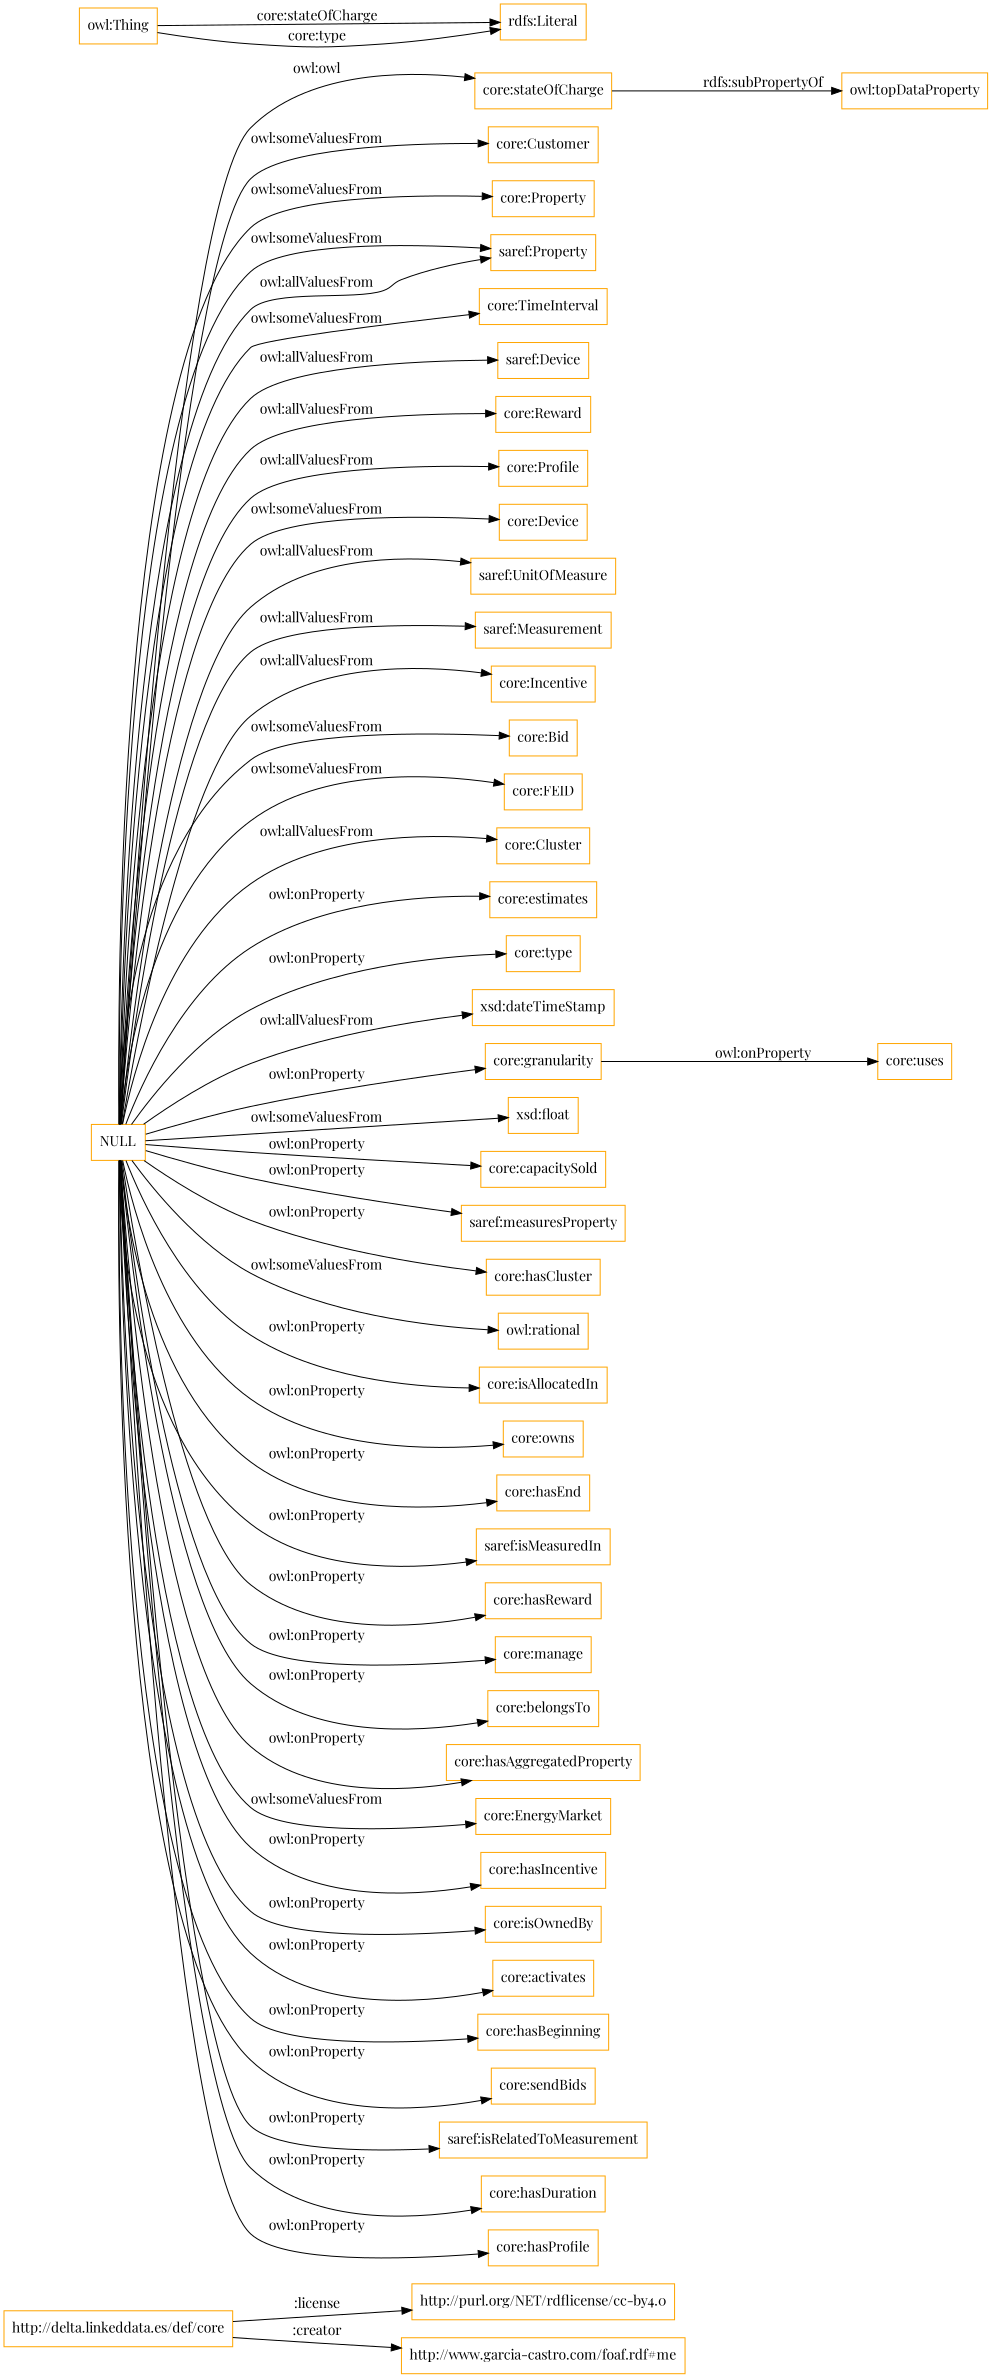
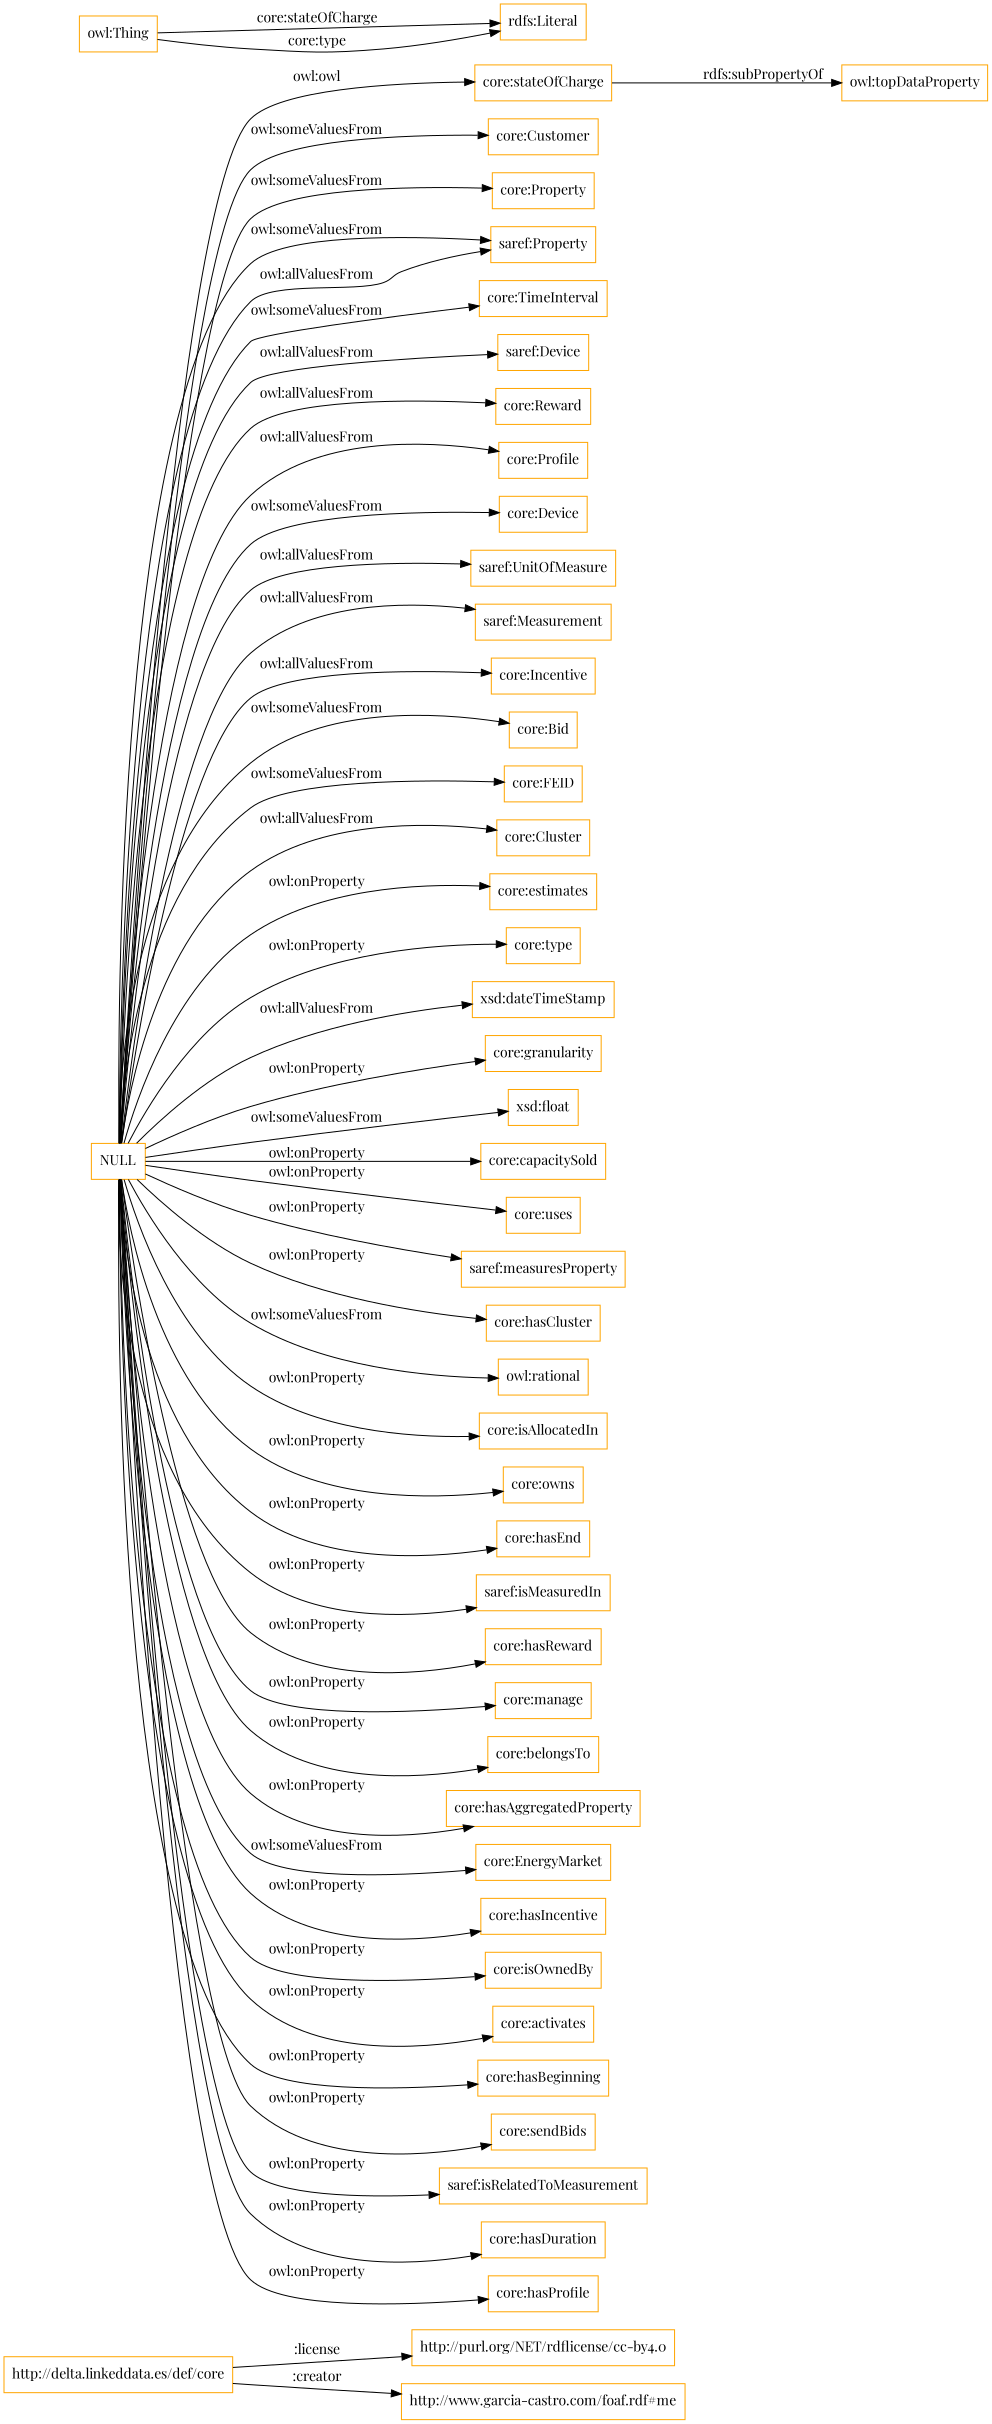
edge "core:granularity" -> "core:uses": now "NULL" -> "core:uses"
